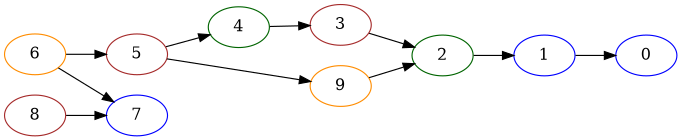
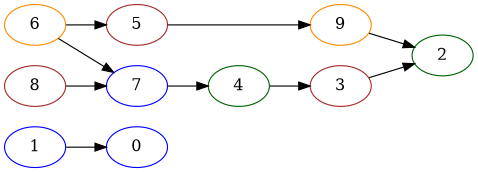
edge "5" -> "4": now "7" -> "4"
edge "2" -> "1": removed
